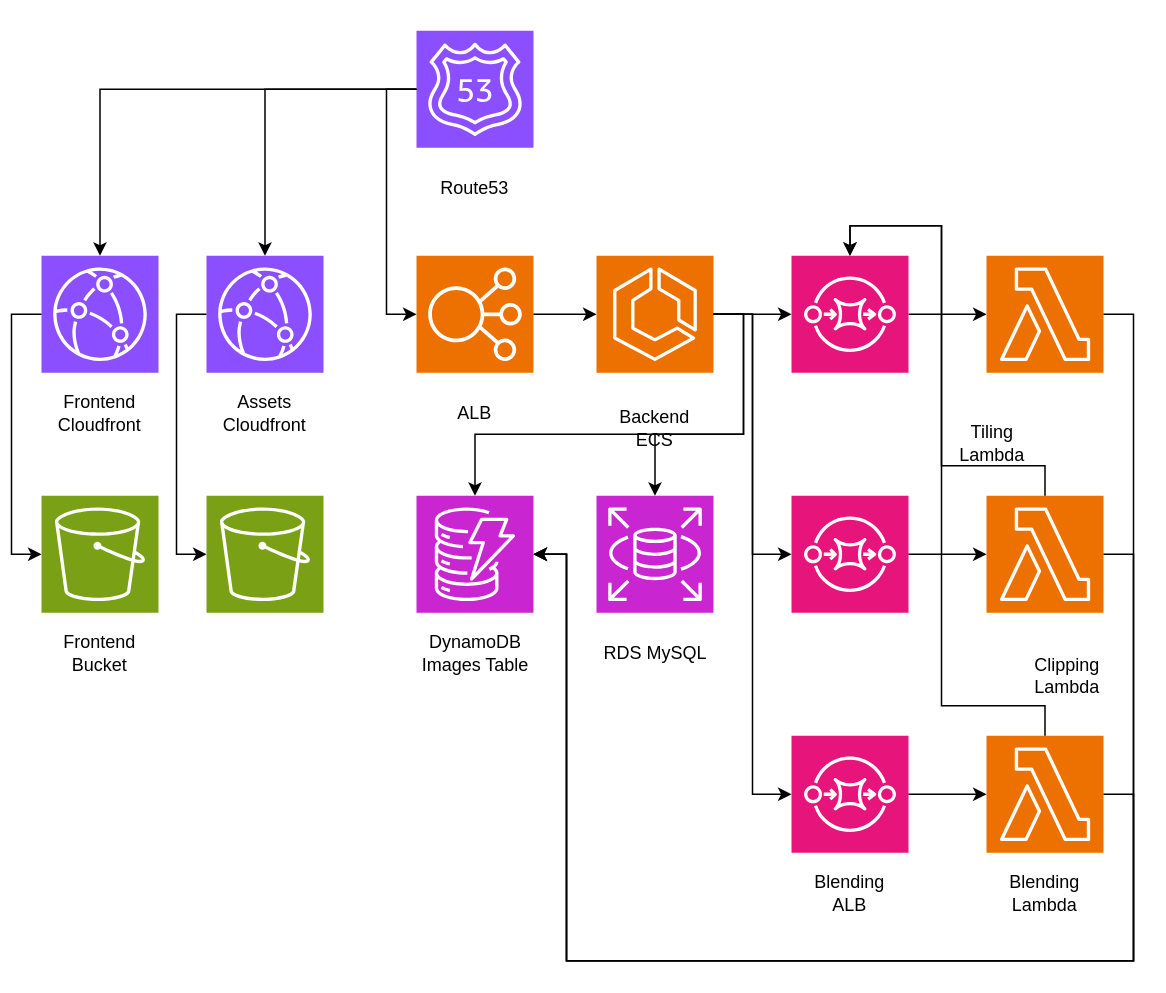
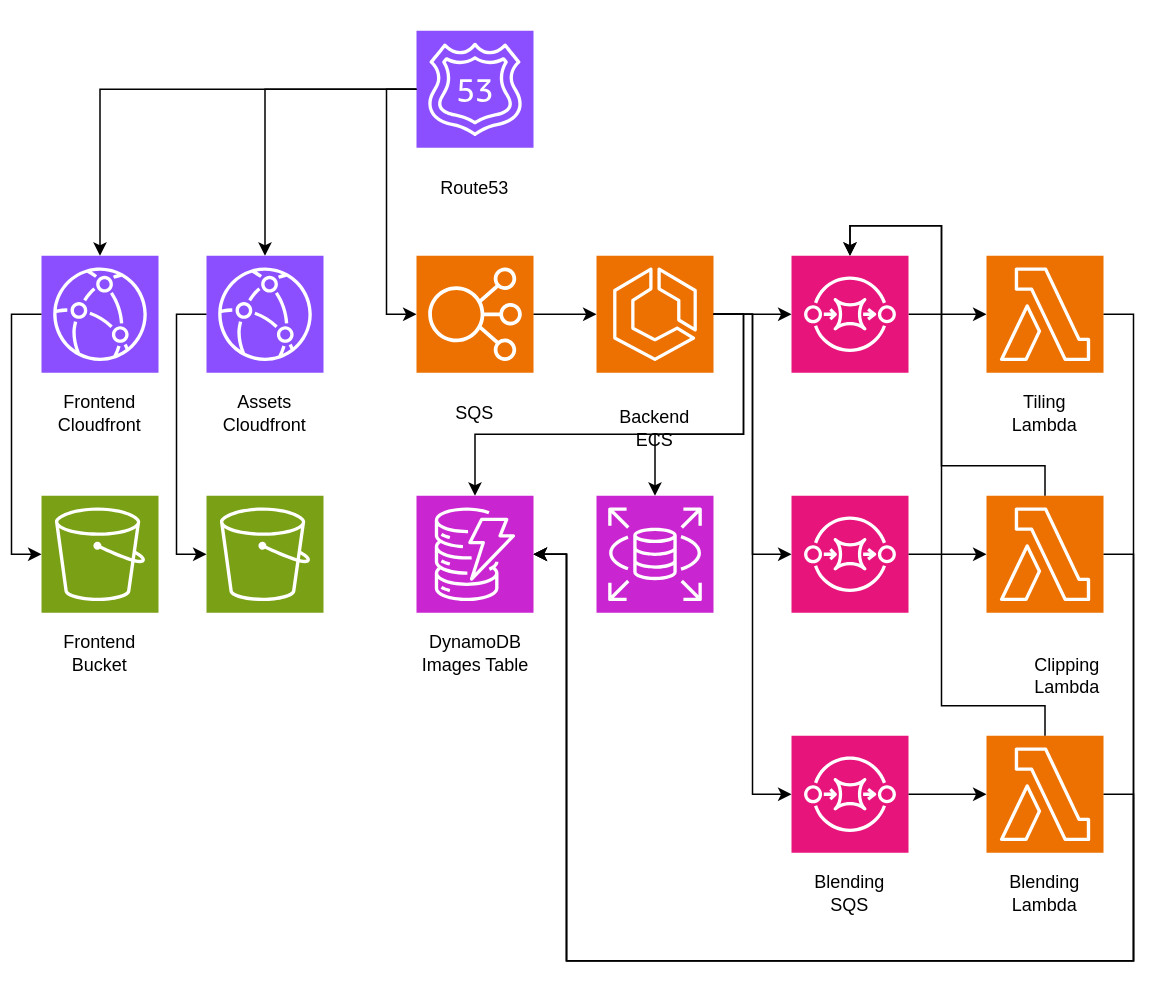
node "ALB": label "ALB" -> "SQS"
node "Tiling Lambda": moved (992, 443) -> (1045, 413)
node "RDS MySQL": removed
node "Blending ALB": label "Blending ALB" -> "Blending SQS"
